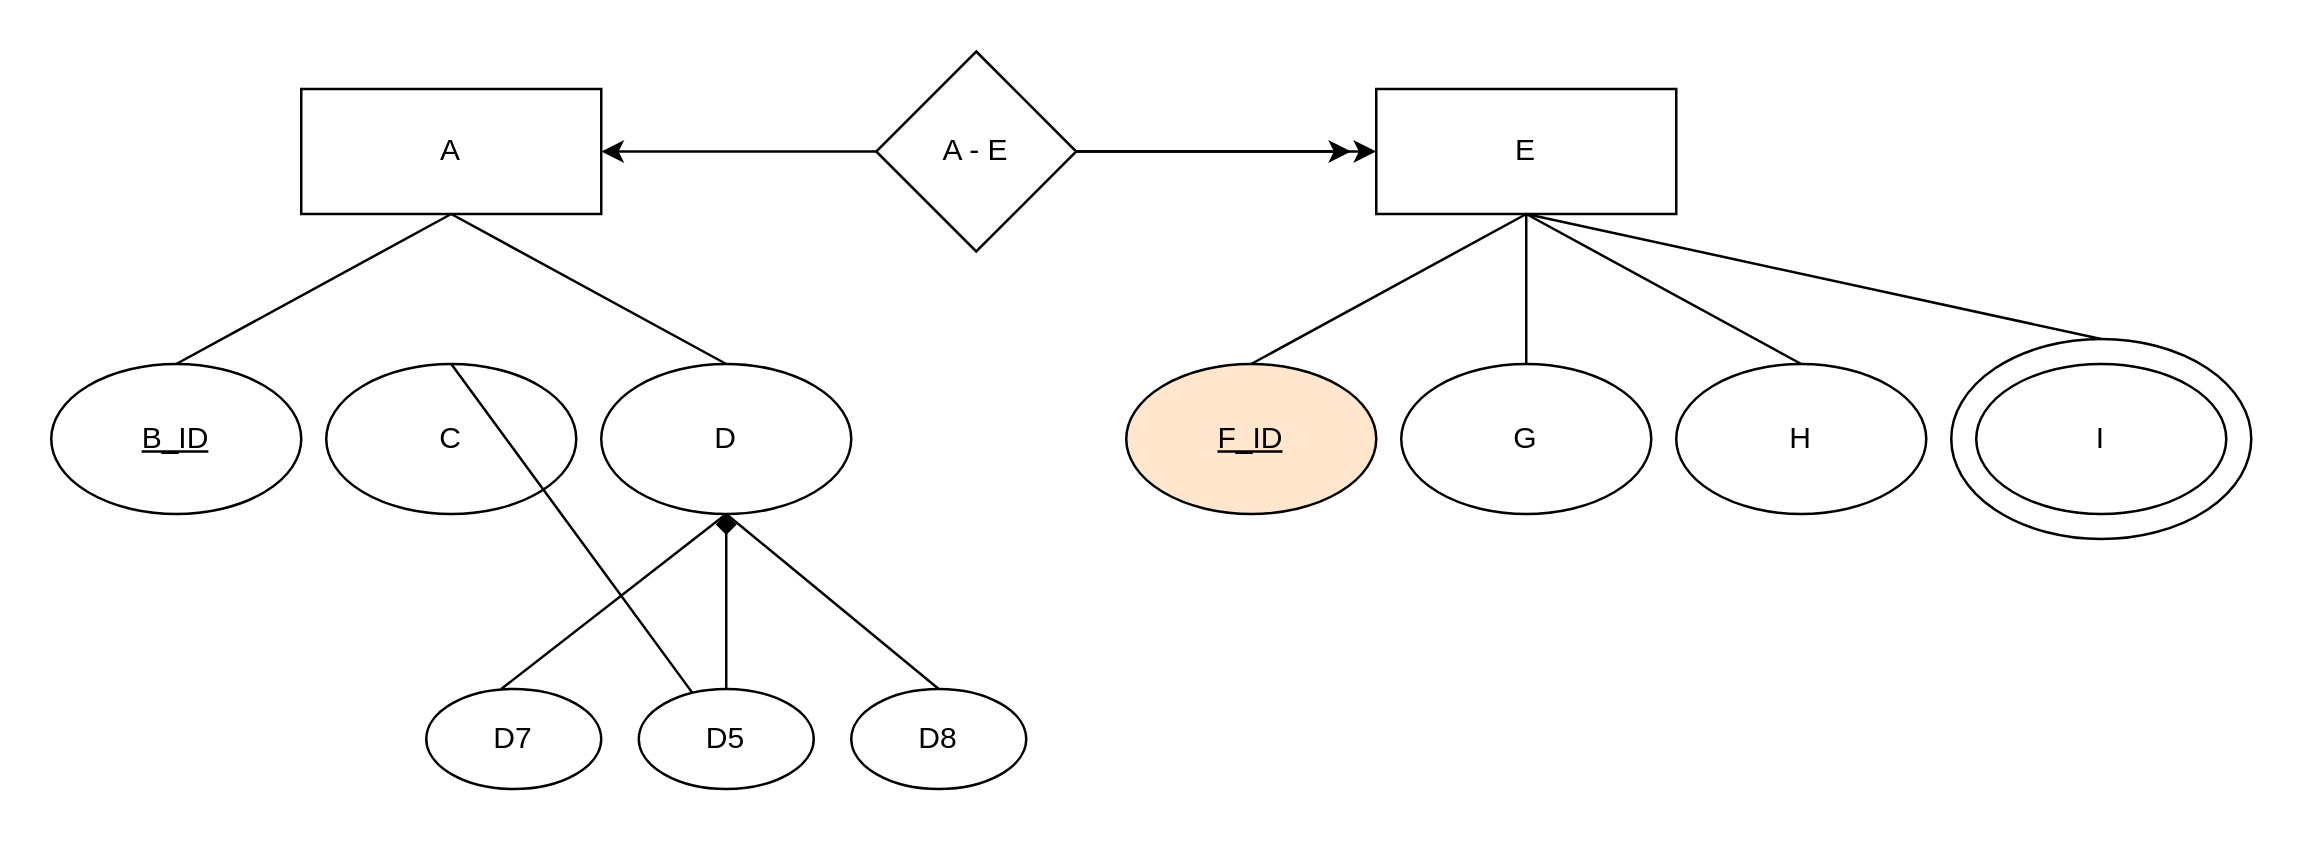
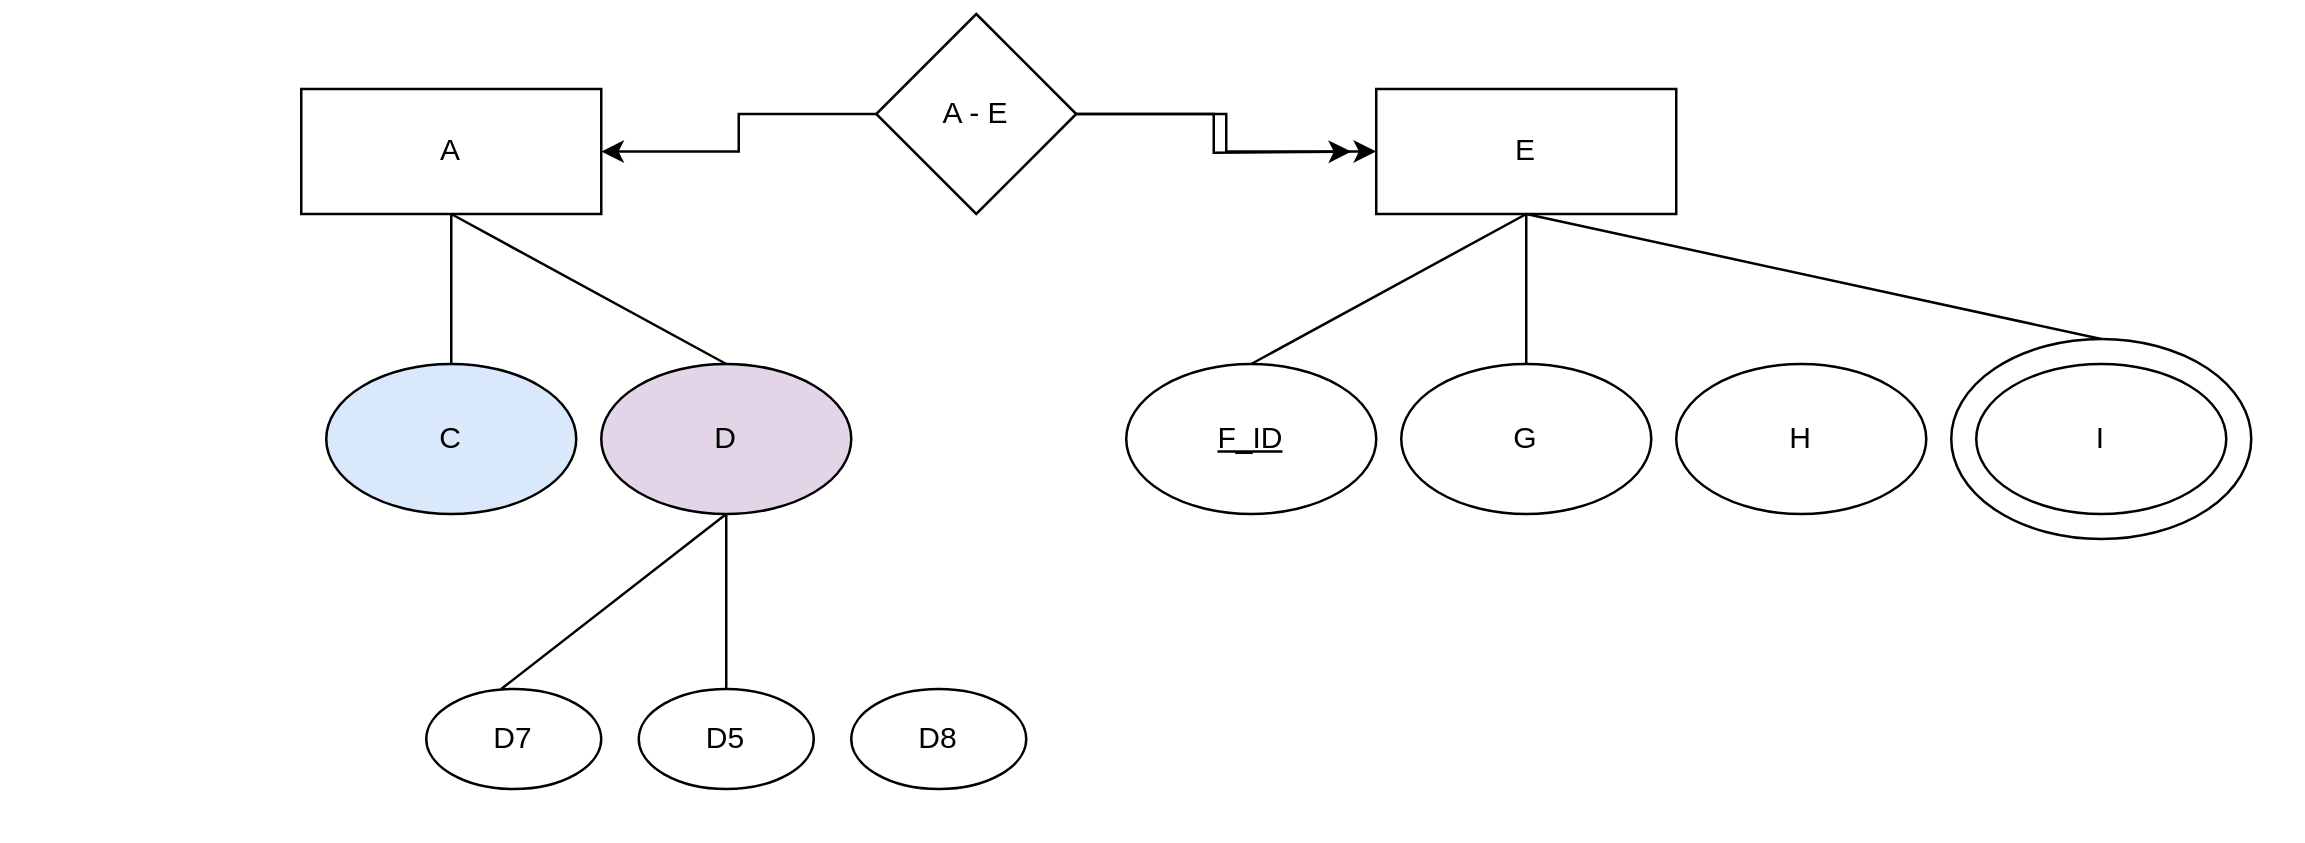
node "A - E": moved (976, 151) -> (976, 114)
edge "A" -- "B_ID": removed
edge "E" -- "H": removed
node "B_ID": removed
node "C": fillcolor #ffffff -> #dae8fc
node "D": fillcolor #ffffff -> #e1d5e7
node "F_ID": fillcolor #ffe6cc -> #ffffff
edge "C" -- "D5": now "C" -- "A"
edge "D5" -> "D": arrowhead diamond -> none
edge "D" -- "D8": removed
